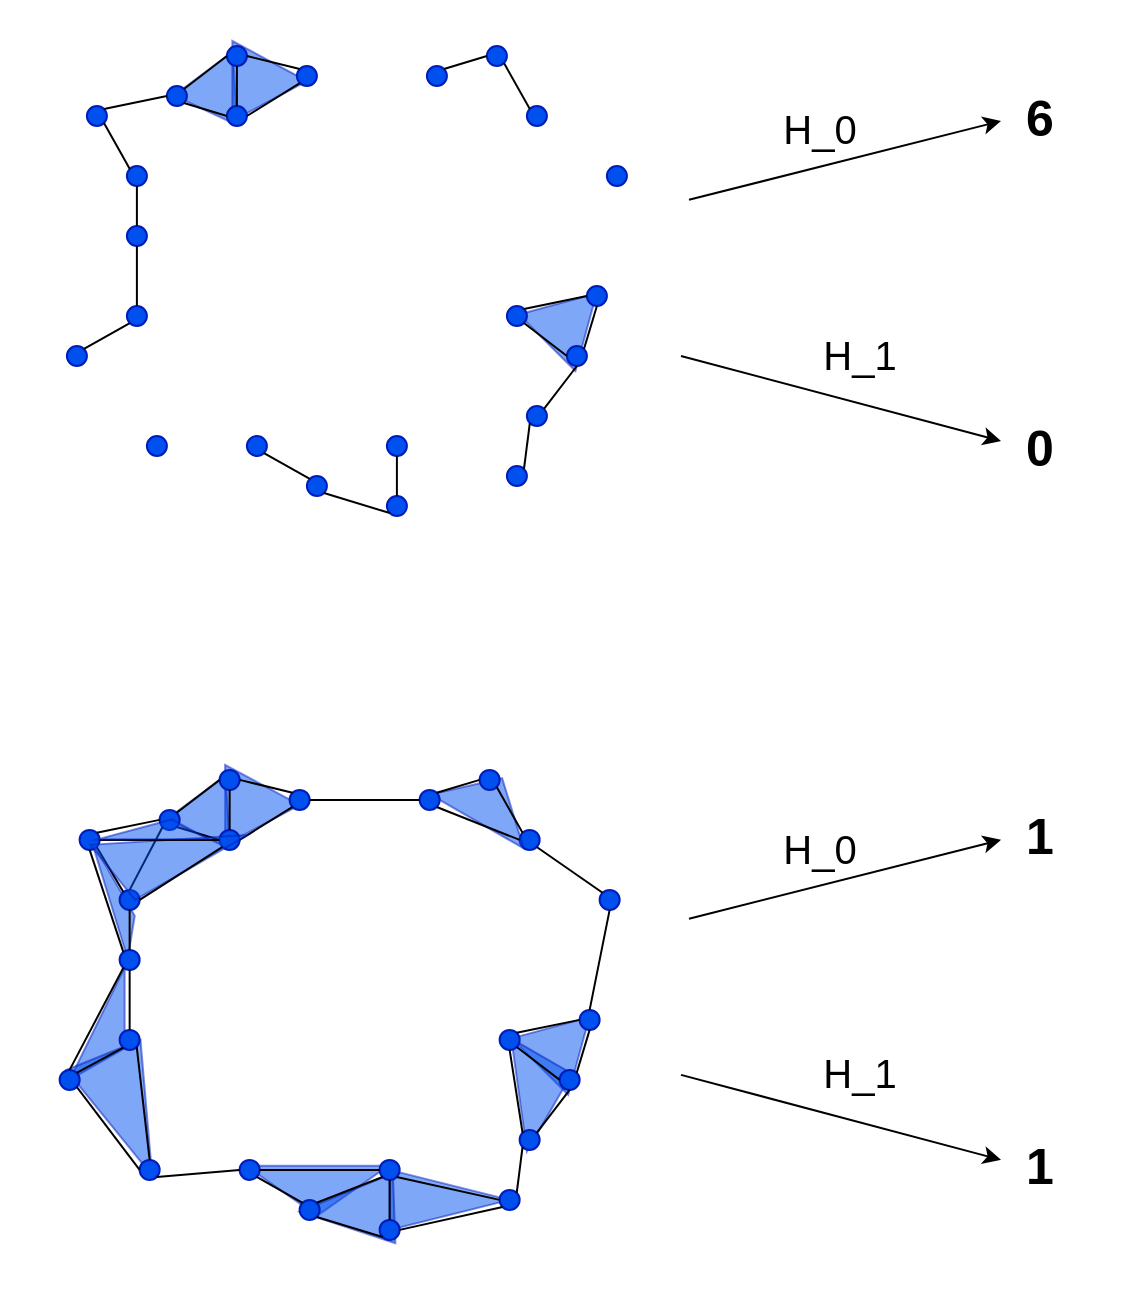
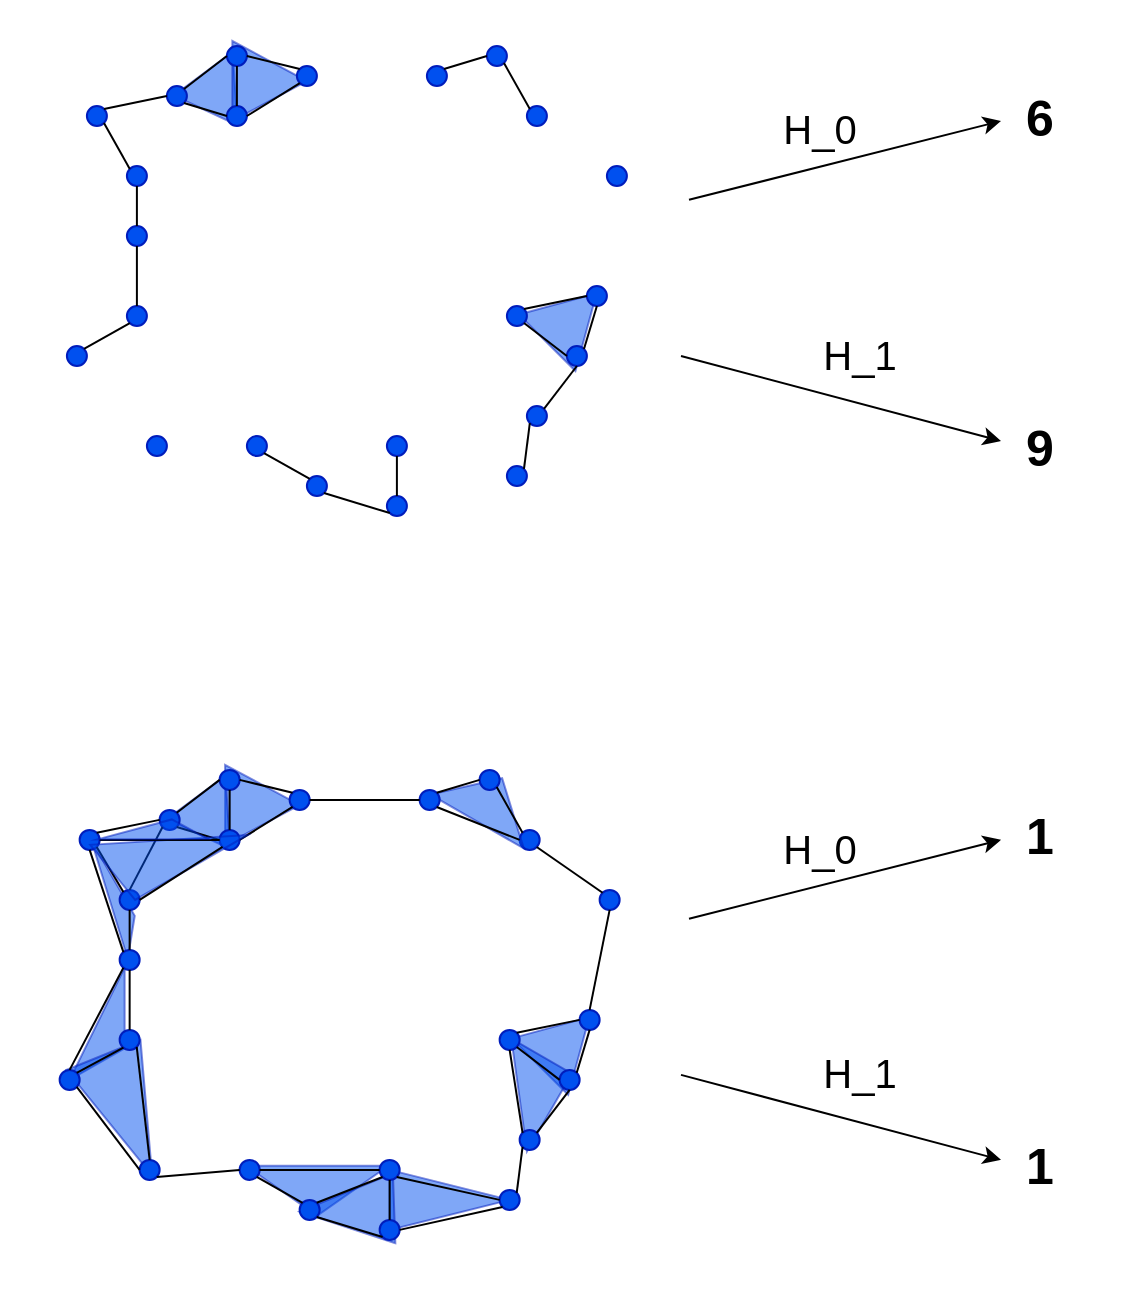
node "0": label "0" -> "9"
